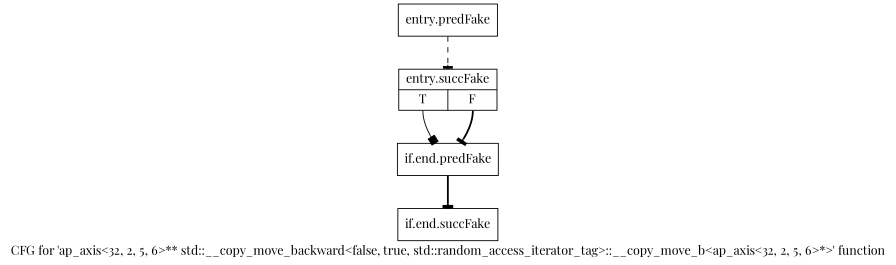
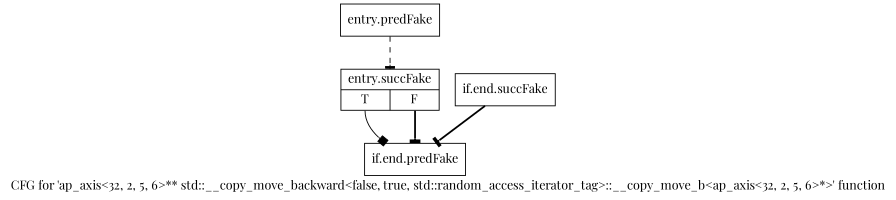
edge "if.end.predFake" -> "if.end.succFake": reversed
